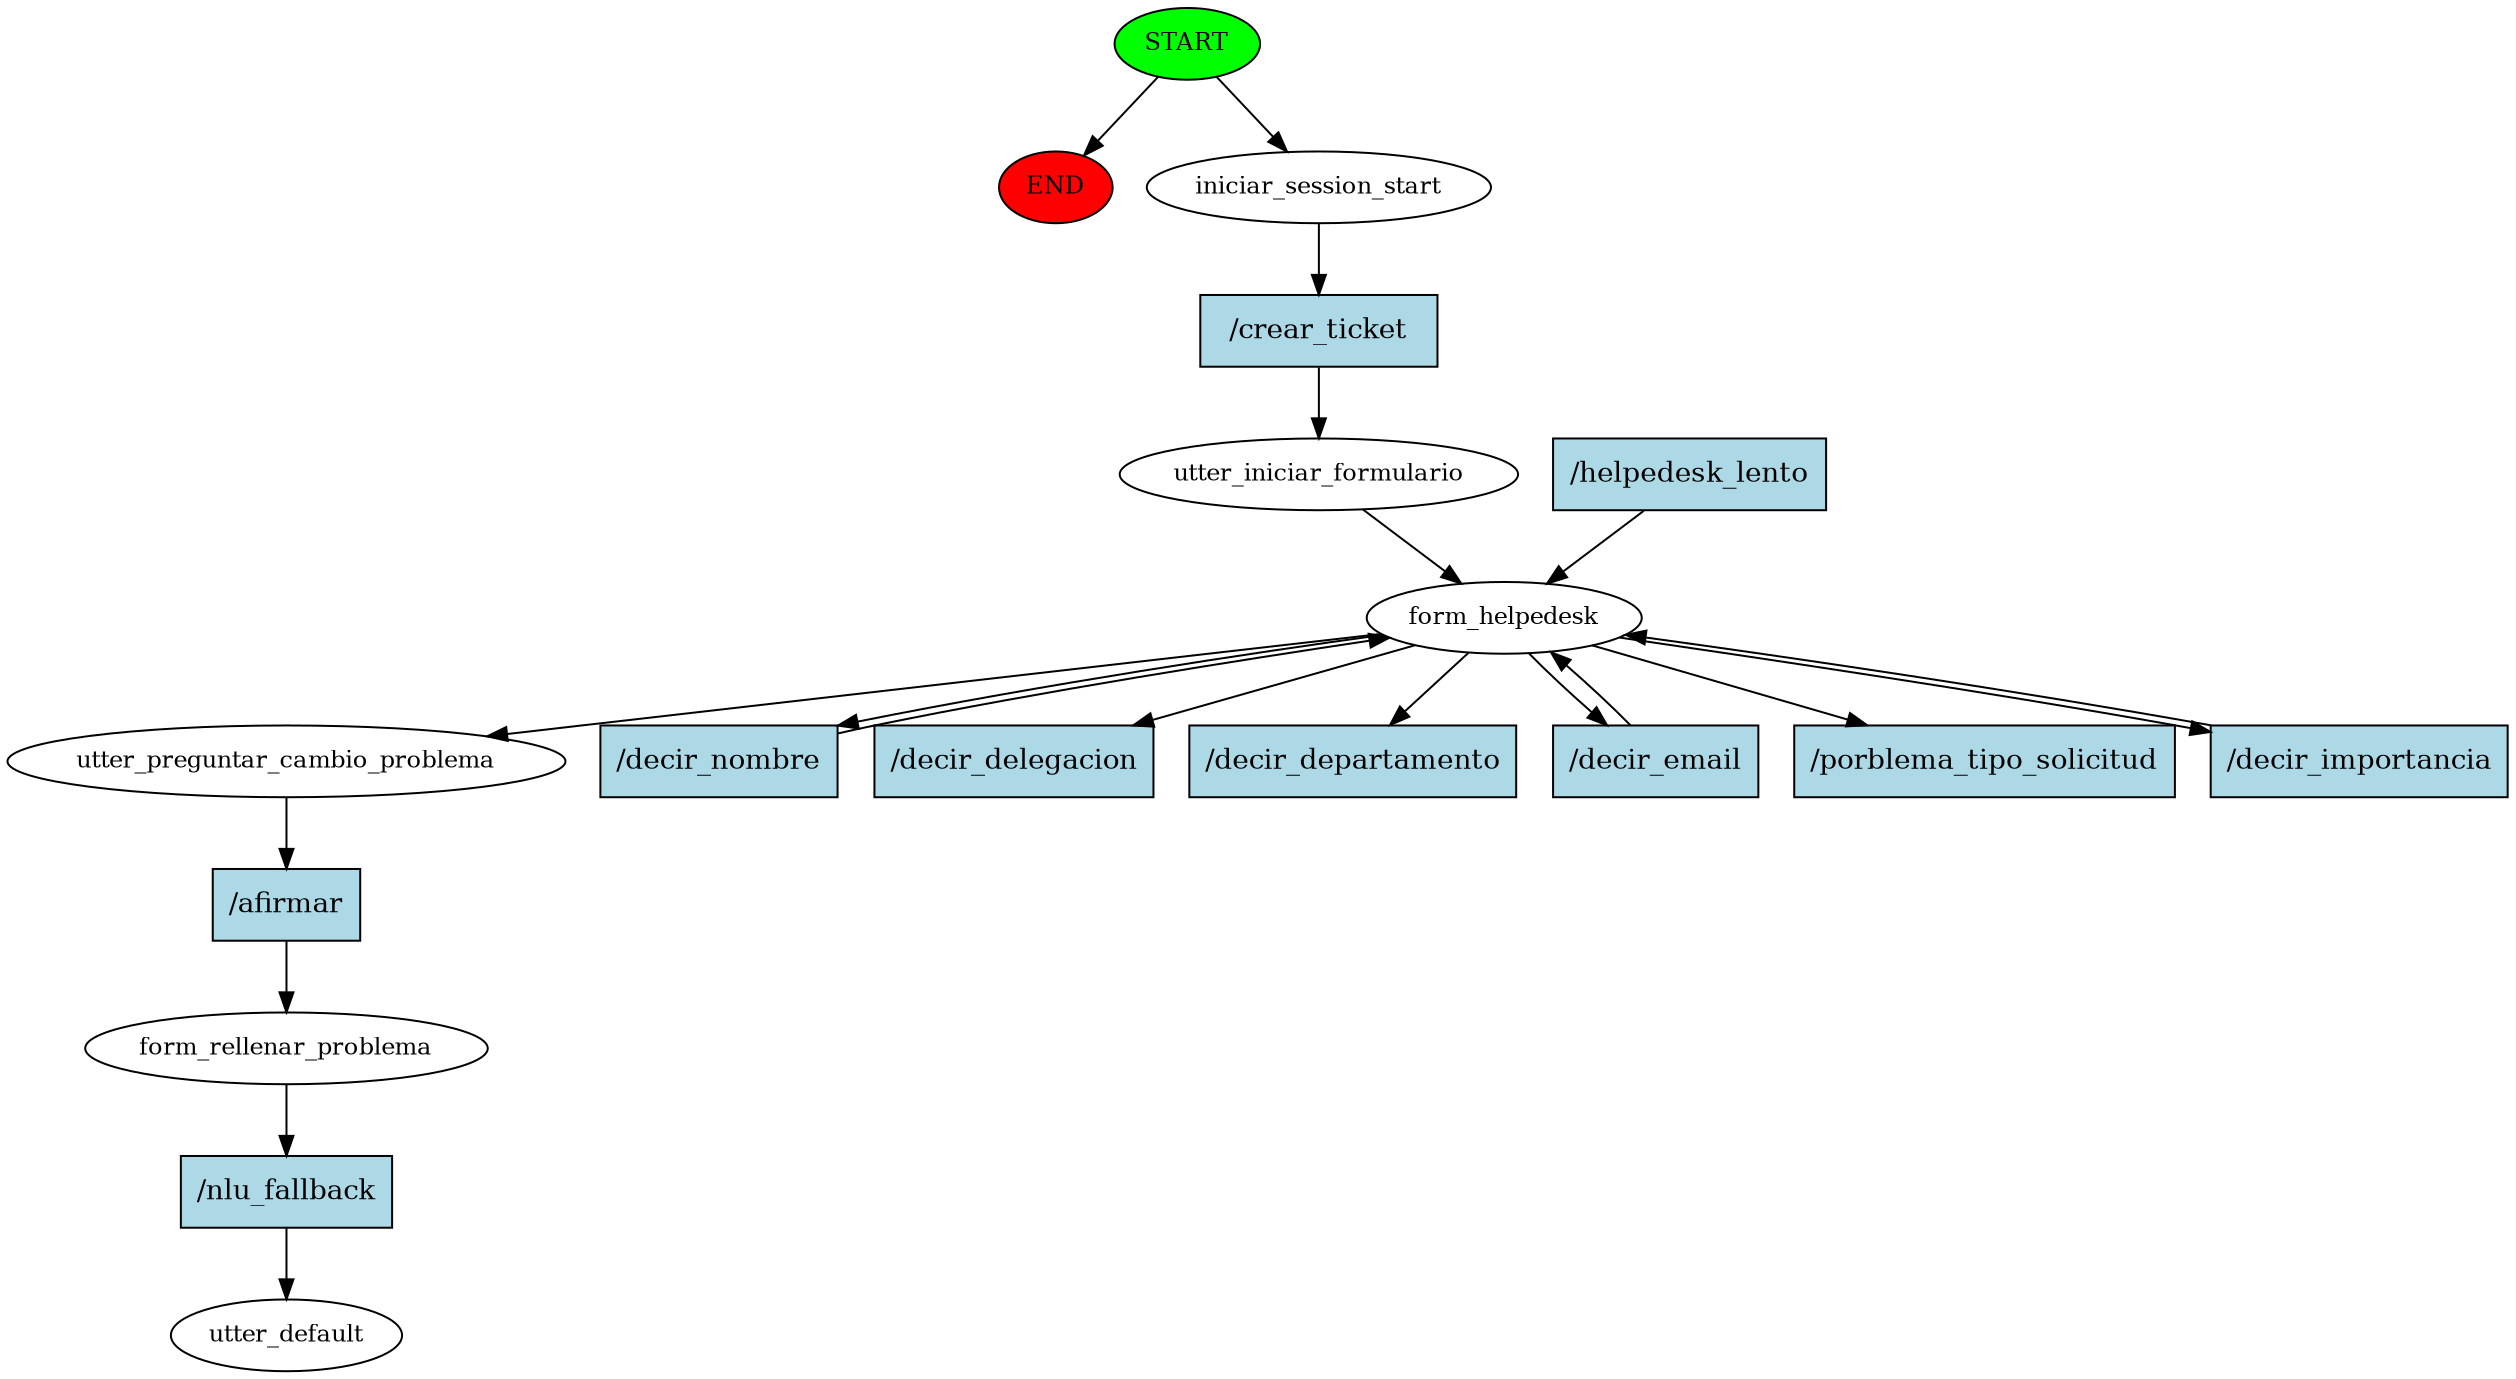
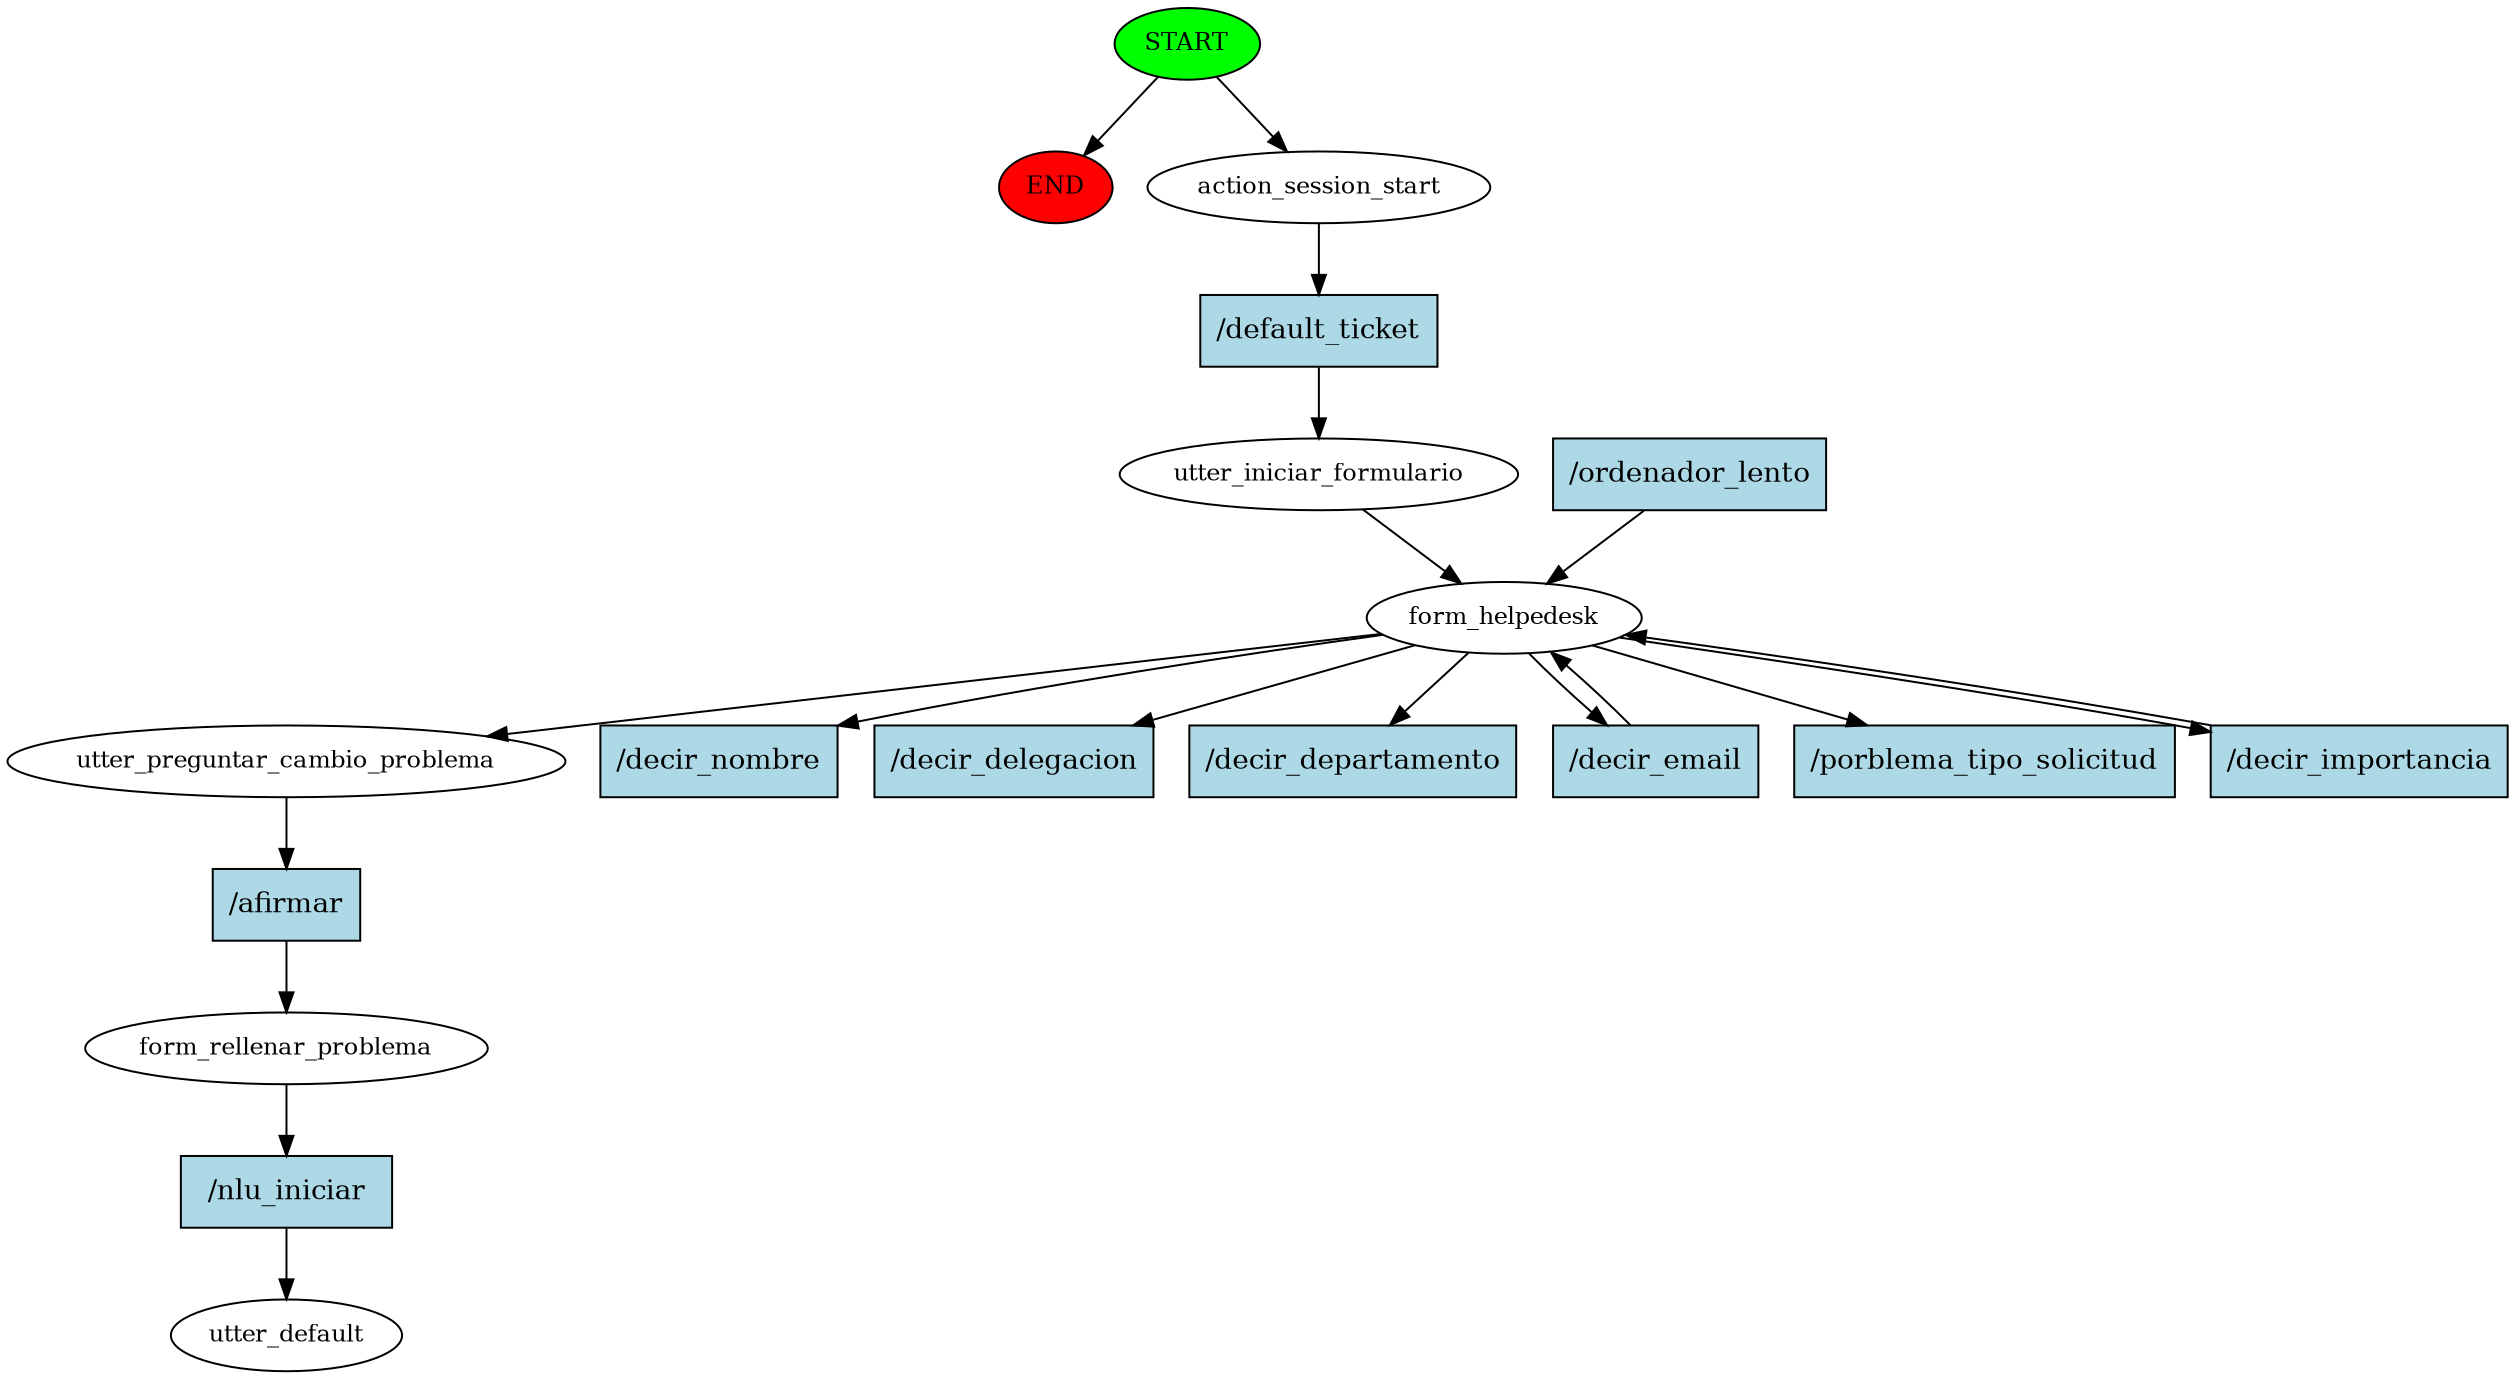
node "iniciar_session_start": label "iniciar_session_start" -> "action_session_start"
node "/crear_ticket": label "/crear_ticket" -> "/default_ticket"
node "/helpedesk_lento": label "/helpedesk_lento" -> "/ordenador_lento"
edge "/decir_nombre" -> "form_helpedesk": removed
node "/nlu_fallback": label "/nlu_fallback" -> "/nlu_iniciar"
